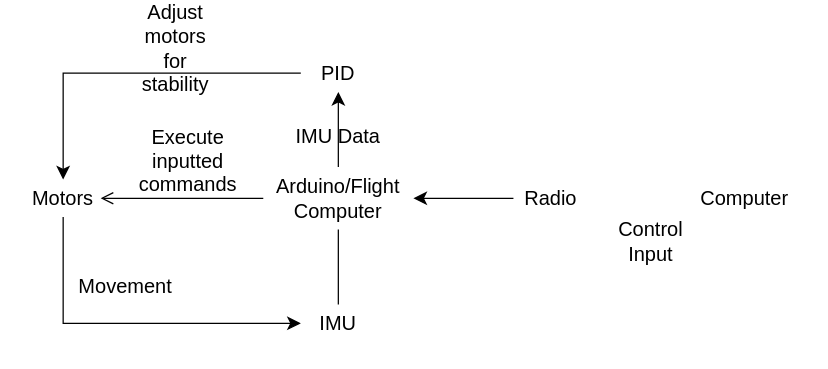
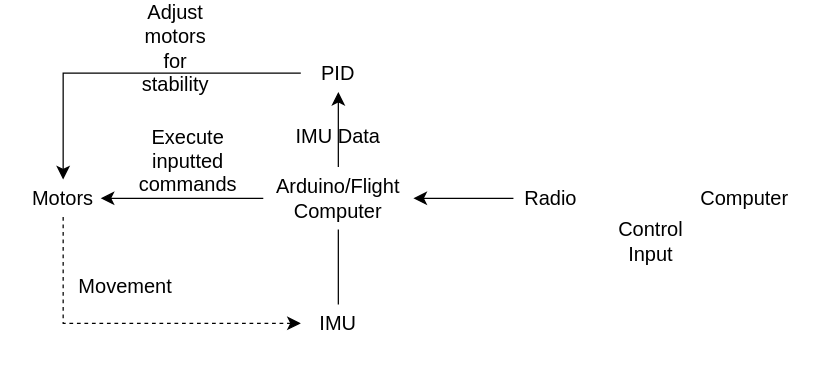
edge "Arduino/Flight Computer" -> "Motors": arrowhead open -> classic
edge "Motors" -> "IMU": style solid -> dashed
